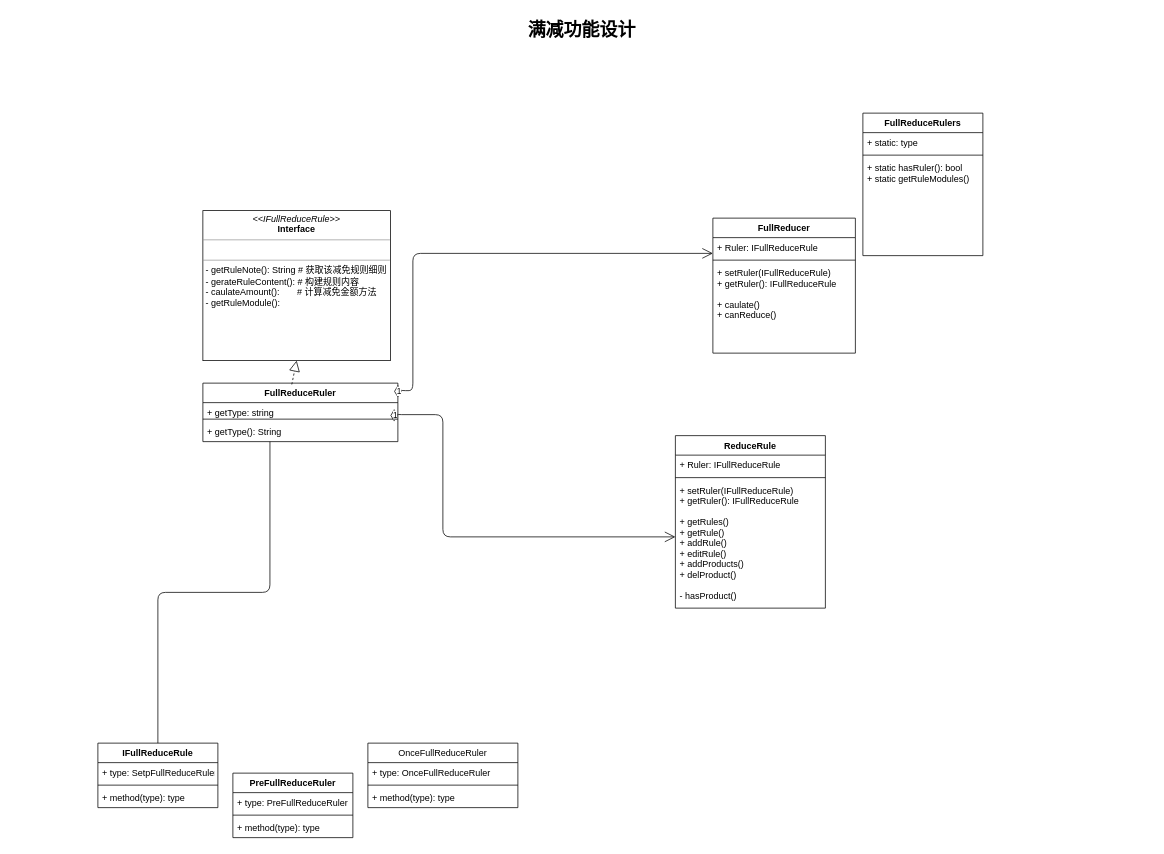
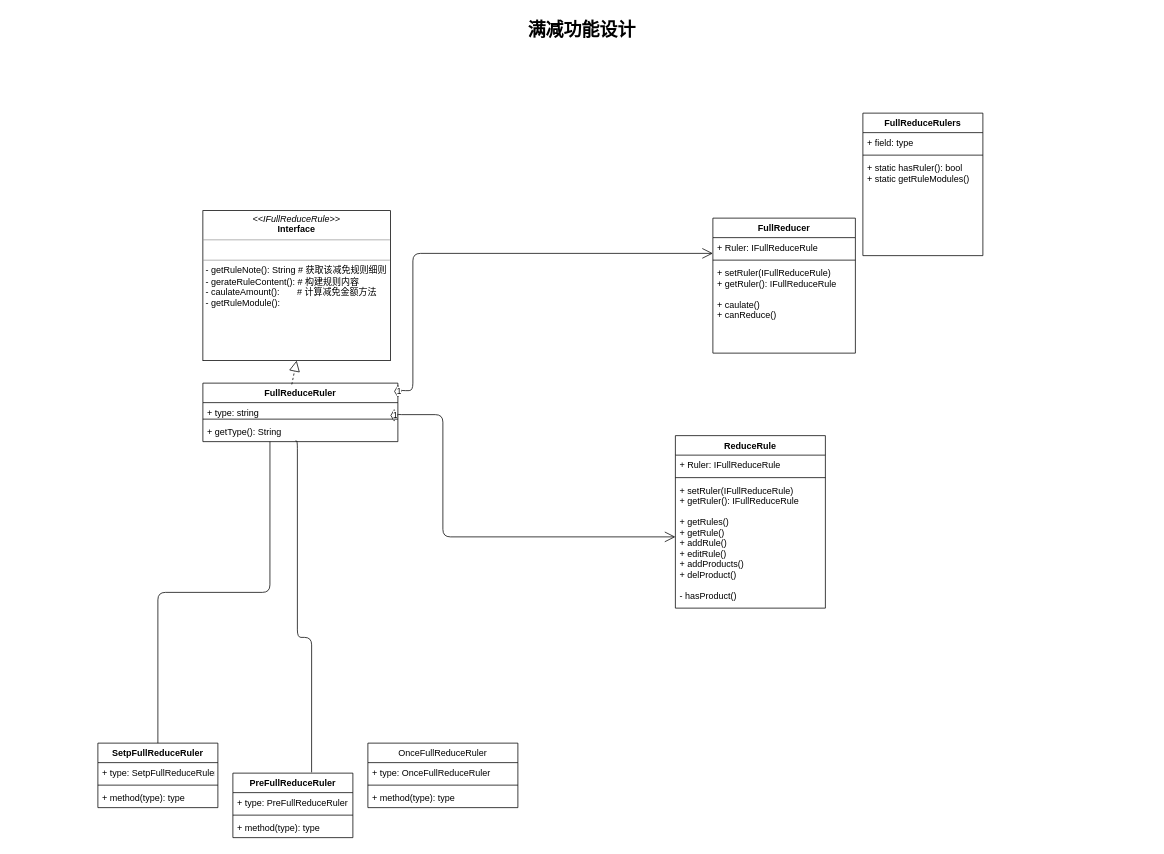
node "+ static: type": label "+ static: type" -> "+ field: type"
node "+ getType: string": label "+ getType: string" -> "+ type: string"
edge "+ getType(): String" -- "PreFullReduceRuler": added
node "IFullReduceRule": label "IFullReduceRule" -> "SetpFullReduceRuler"
